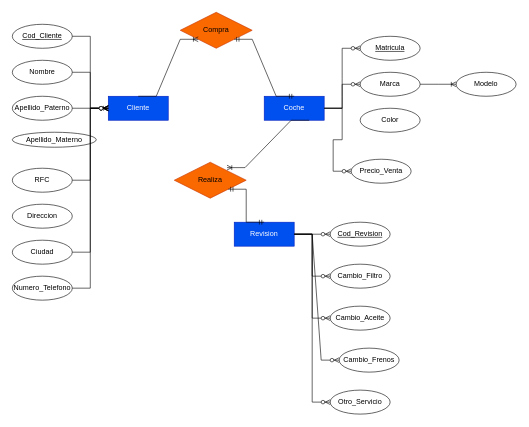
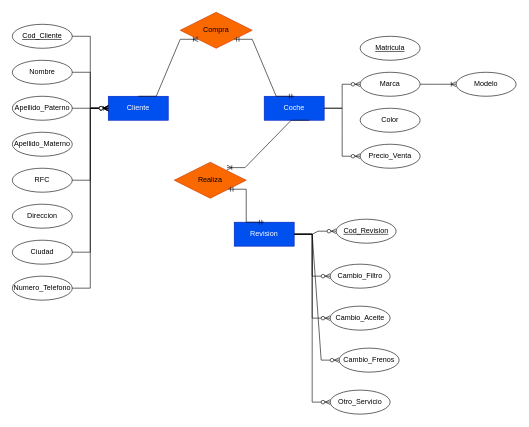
edge "Coche" -> "Matricula": removed
node "Apellido_Materno": size 84x15 -> 60x24
node "Precio_Venta": moved (381, 171) -> (390, 156)
node "Cod_Revision": moved (360, 234) -> (366, 231)
